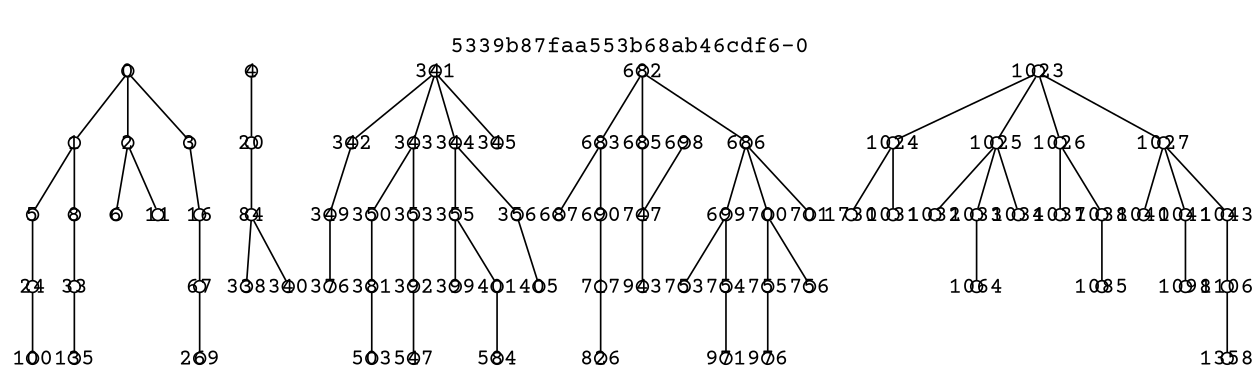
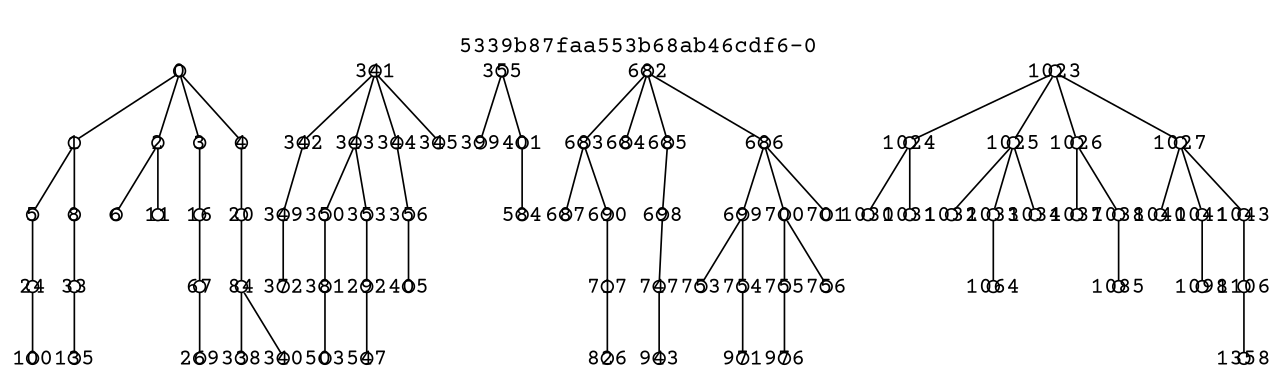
edge "0" -- "4": added
node "684": added
edge "344" -- "355": removed
edge "685" -- "747": now "685" -- "698"
node "1730": label "1730" -> "1030"
node "376": label "376" -> "372"
node "392": label "392" -> "292"
